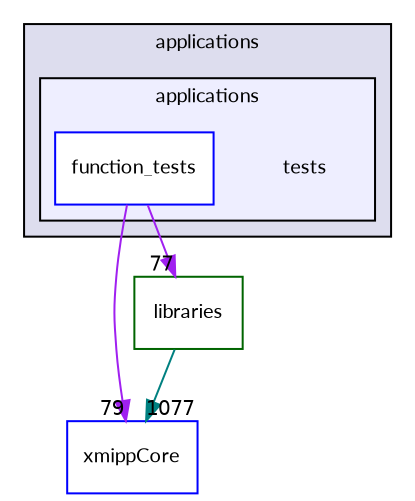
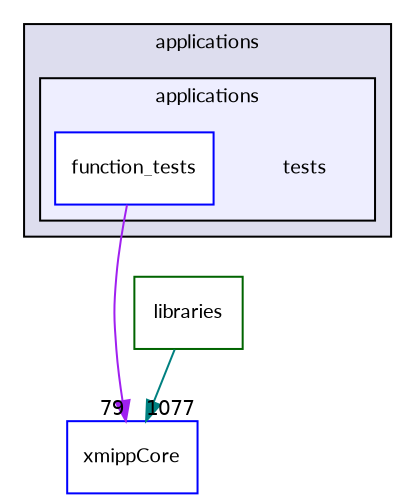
edge "function_tests" -> "libraries": removed
